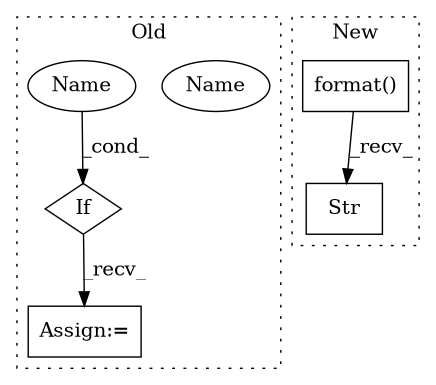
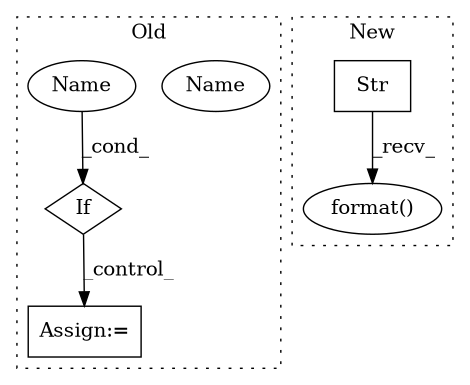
node "format()": shape box -> ellipse
edge "format()" -> "Str": reversed
edge "If" -> "Assign:=": label "_recv_" -> "_control_"
